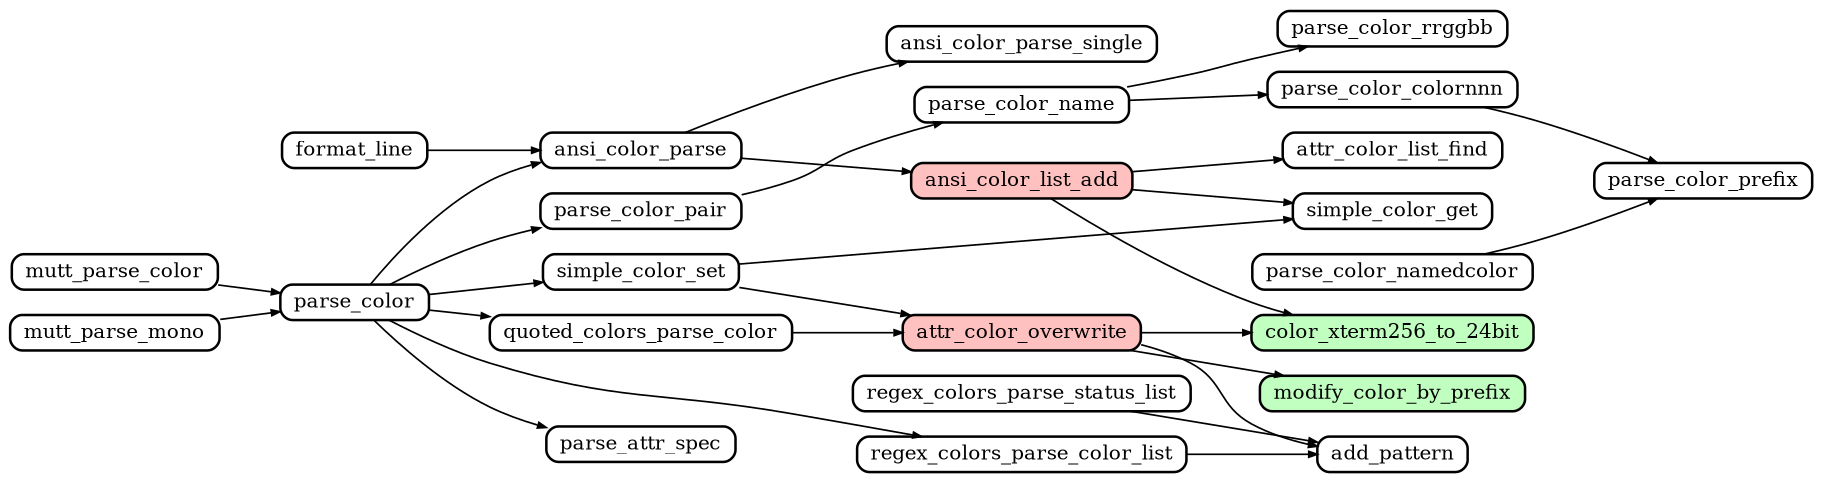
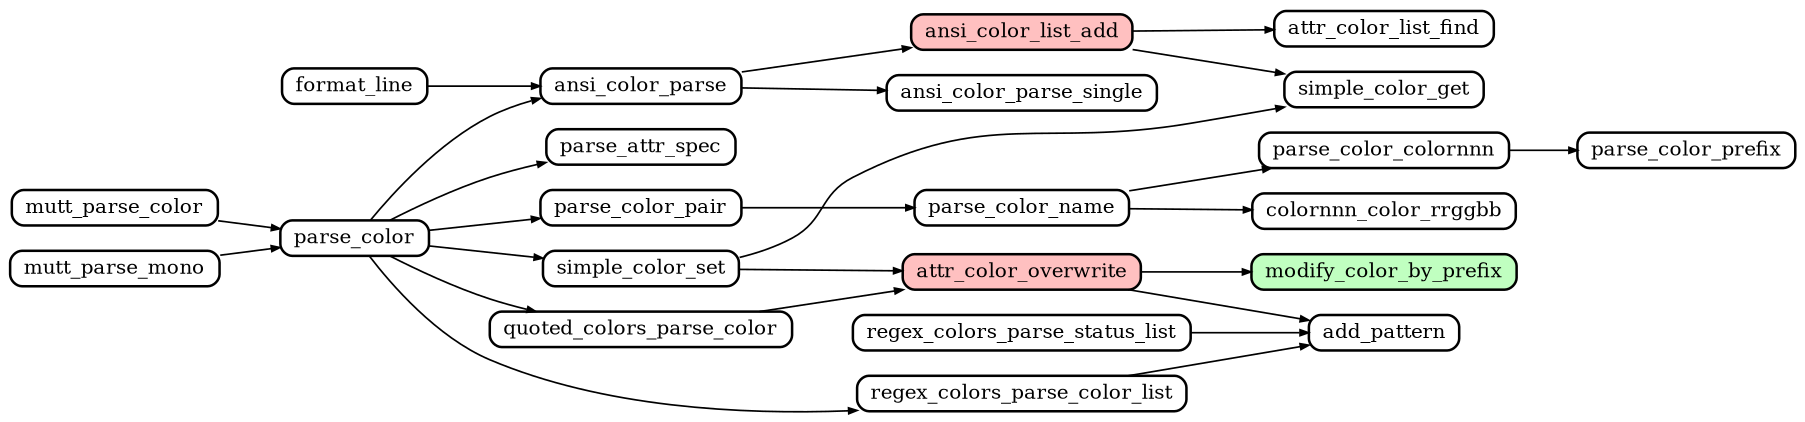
node "parse_color_rrggbb": label "parse_color_rrggbb" -> "colornnn_color_rrggbb"
node "parse_color_namedcolor": removed
node "color_xterm256_to_24bit": removed
